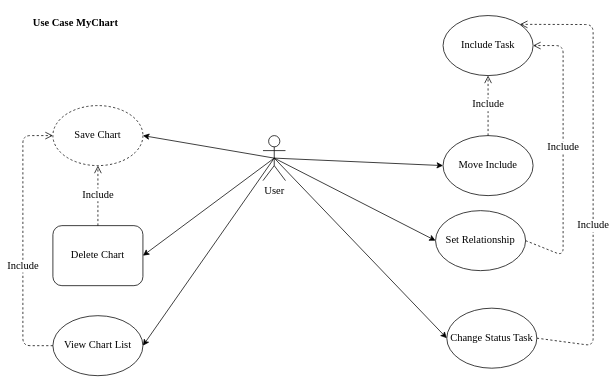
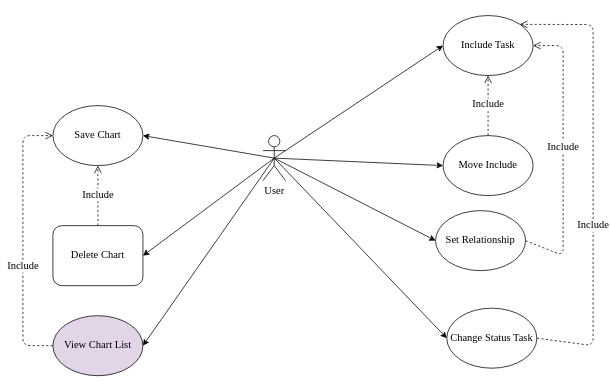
node "Use Case MyChart": removed
edge "User" -> "Include Task": added
node "Save Chart": style dashed -> solid
node "View Chart List": fillcolor #ffffff -> #e1d5e7
